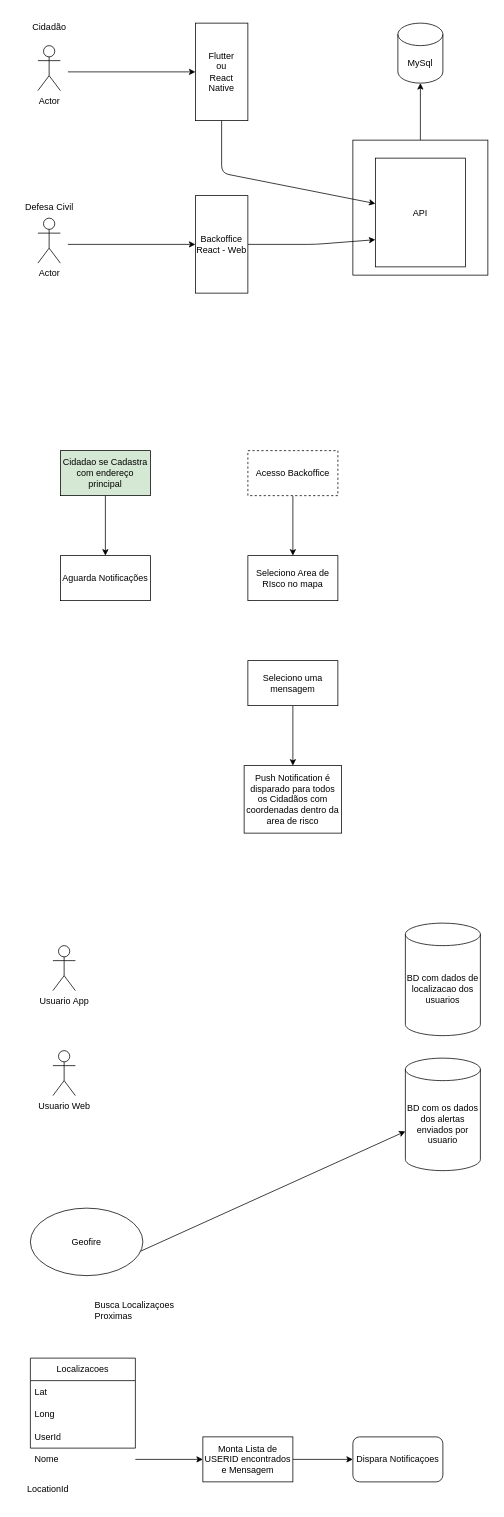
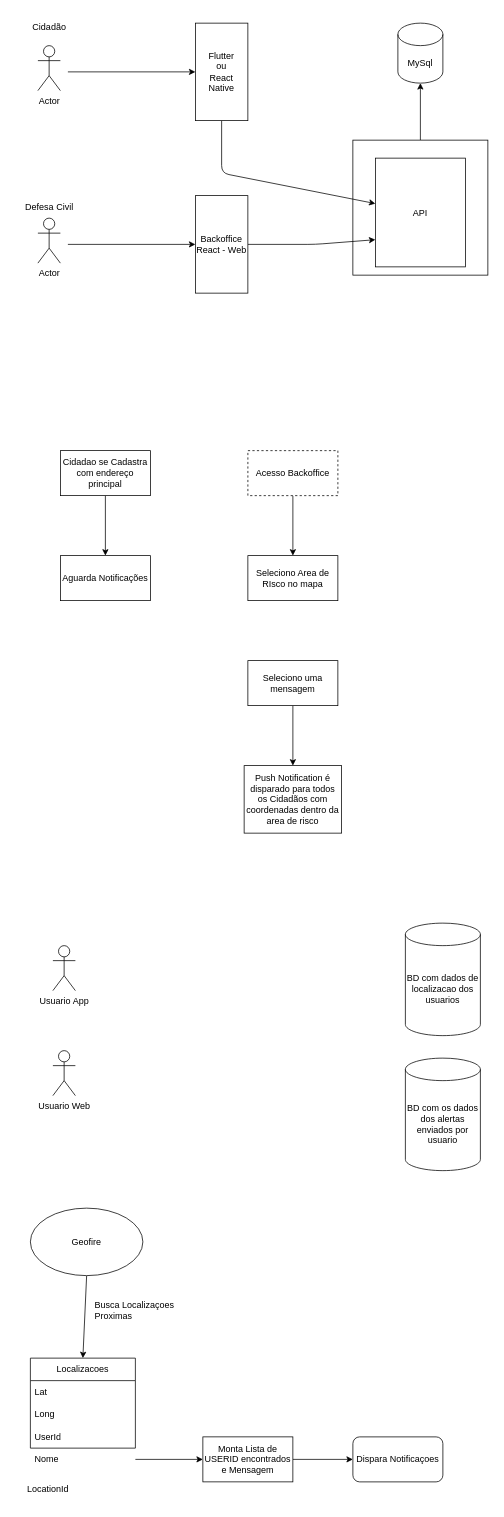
node "Cidadao se Cadastra com endereço principal": fillcolor #d5e8d4 -> #ffffff
edge "Geofire" -> "BD com os dados dos alertas enviados por usuario": now "Geofire" -> "Localizacoes"
